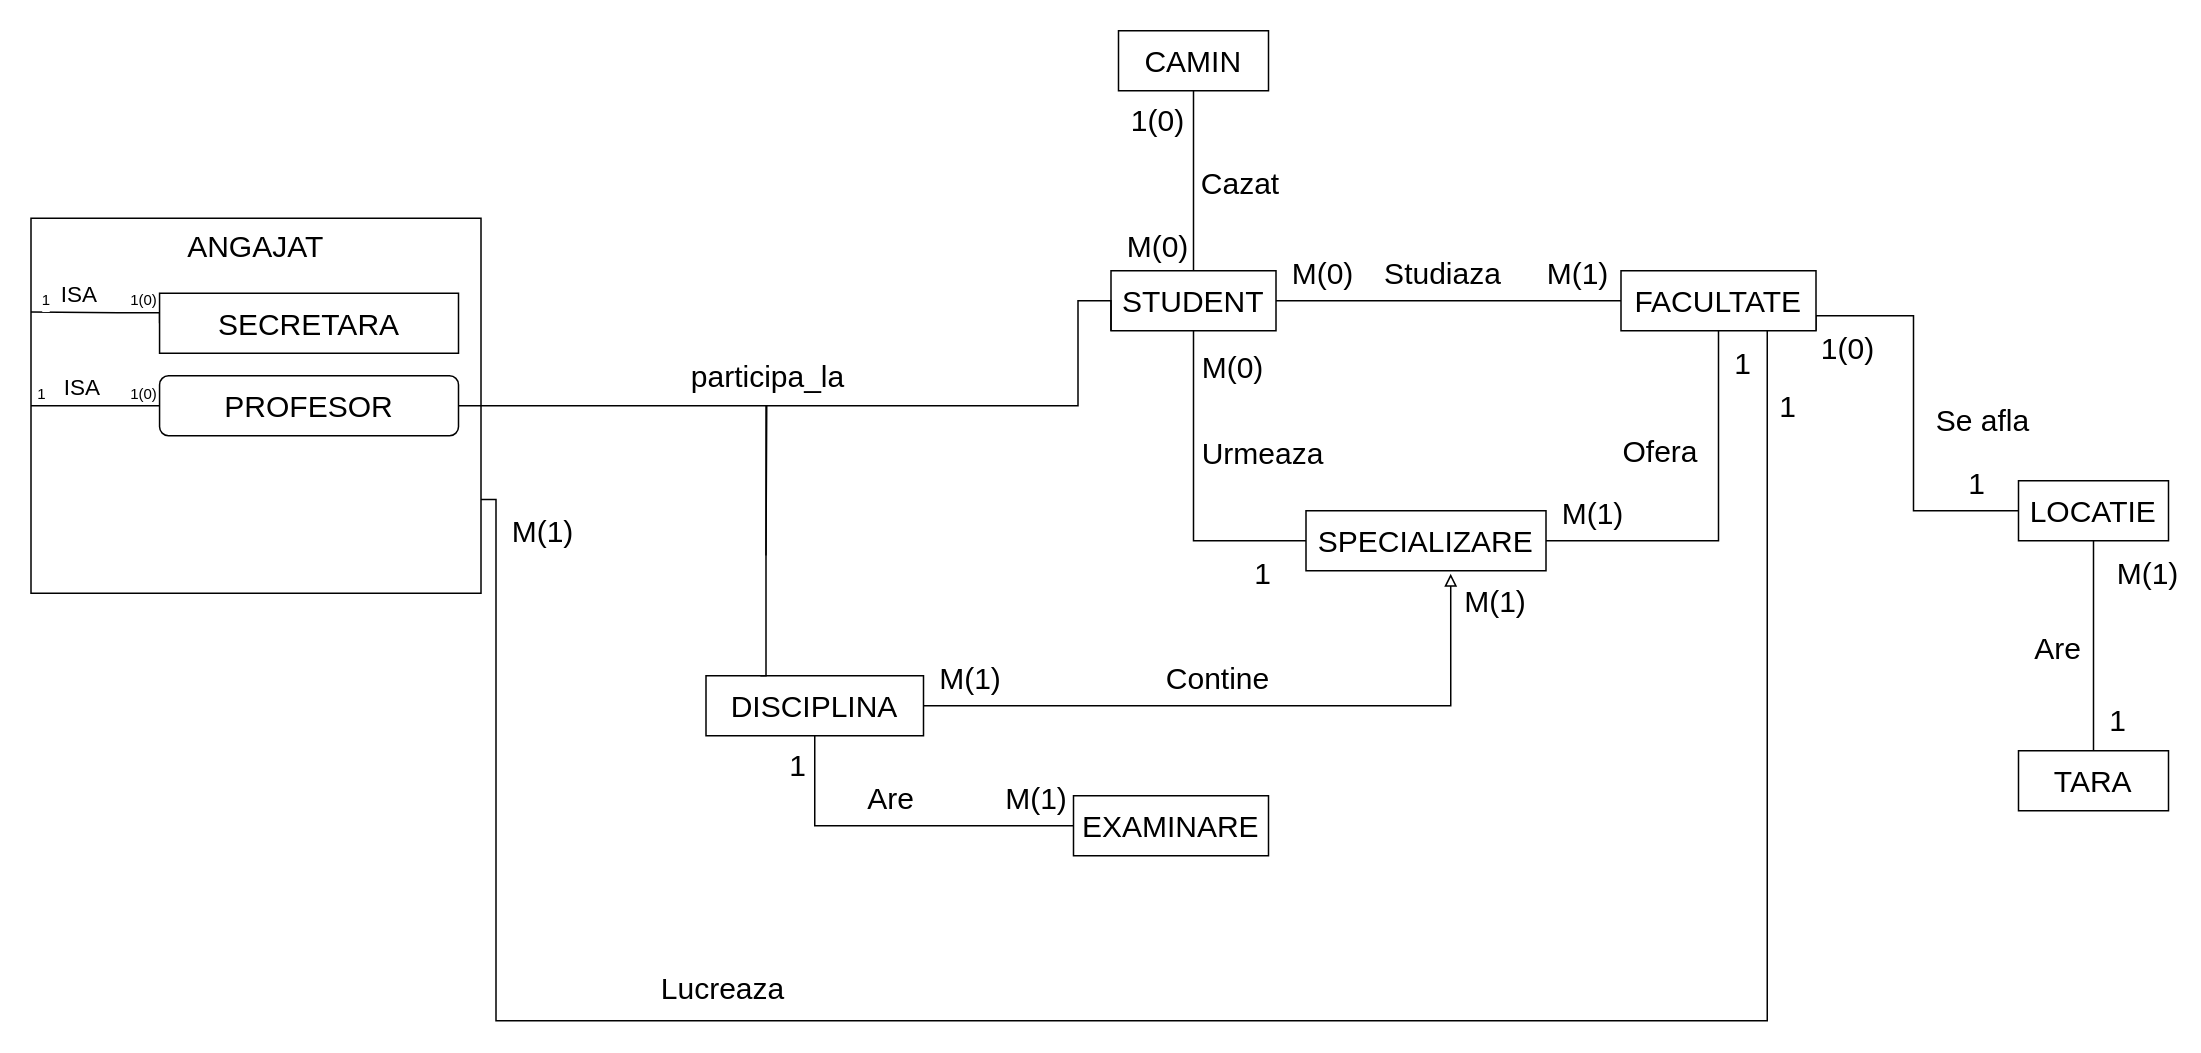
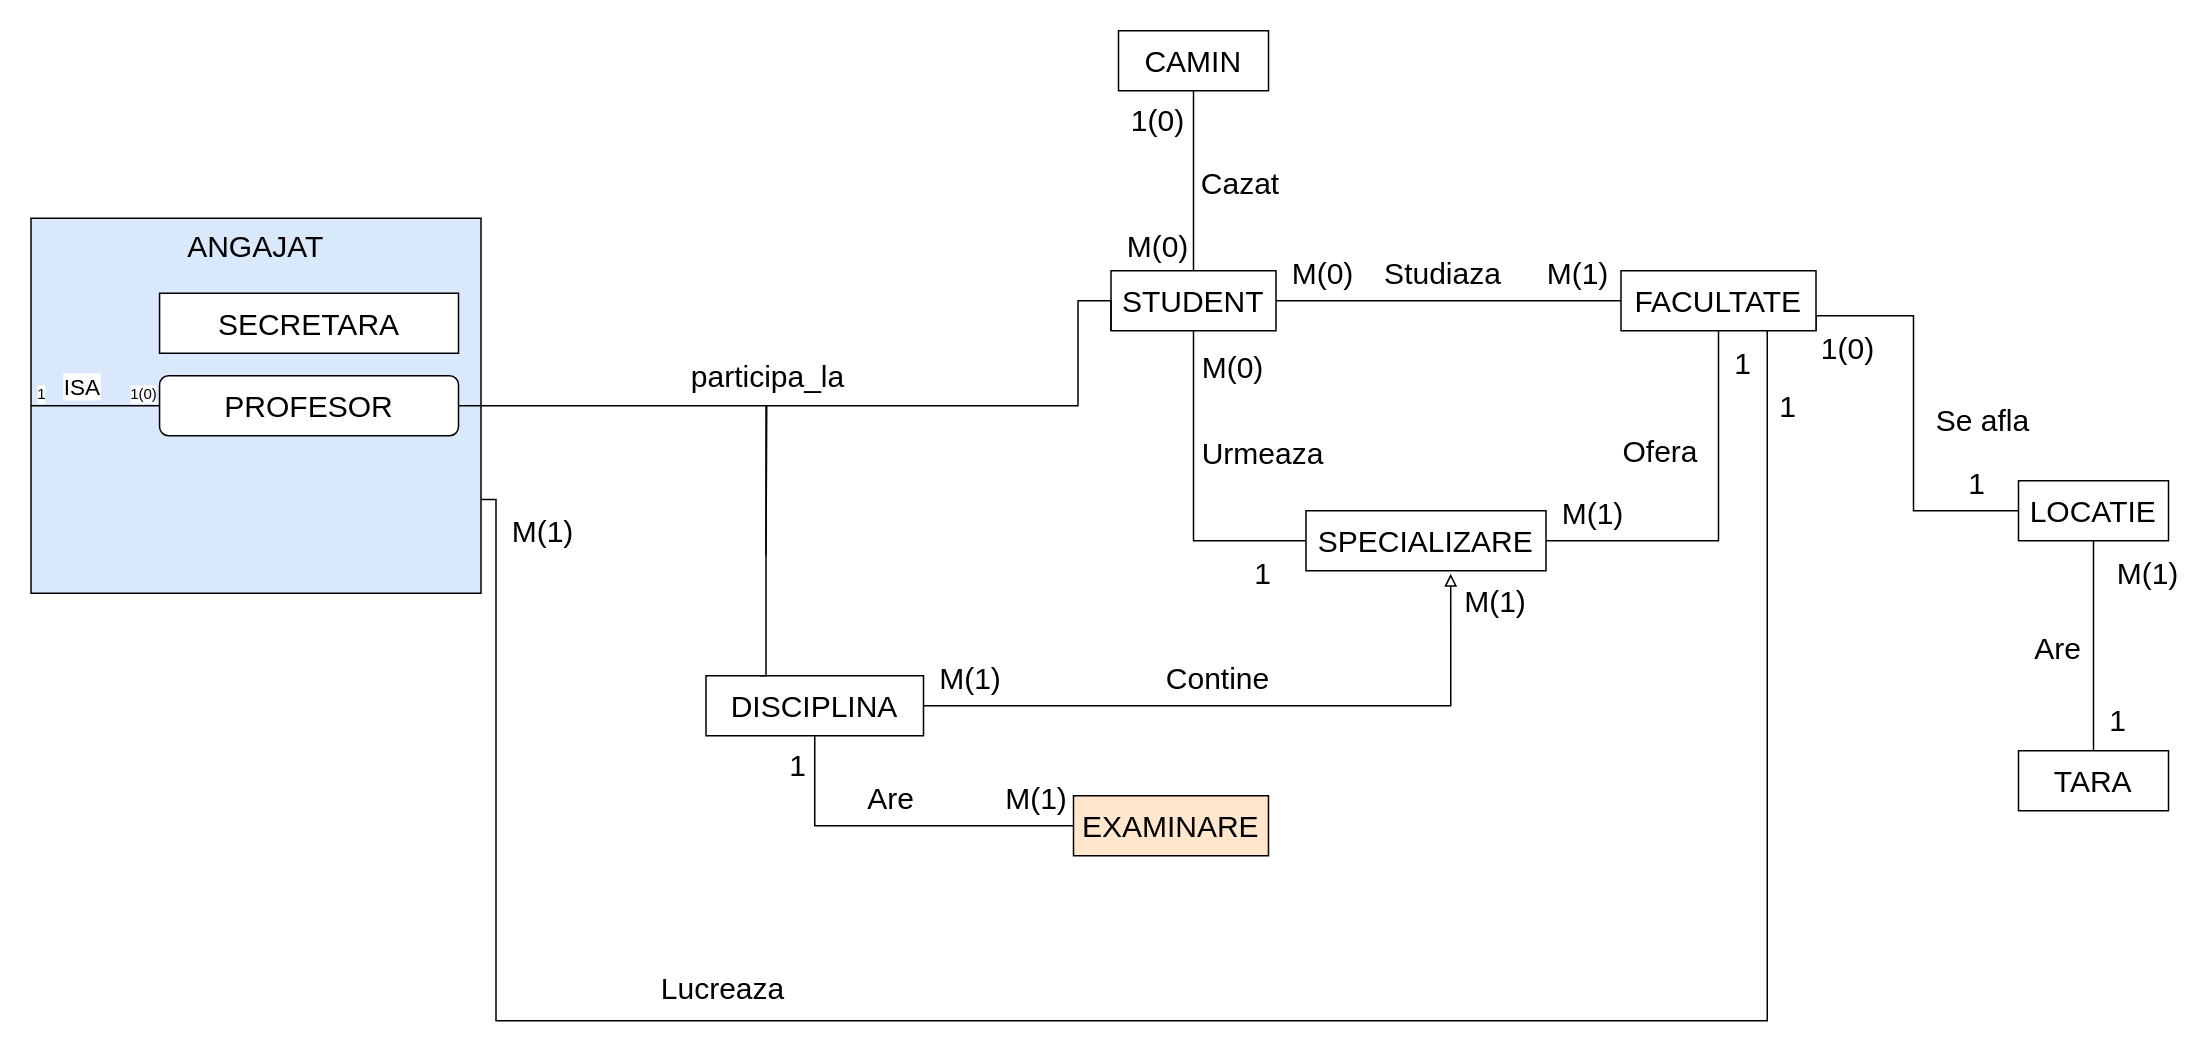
node "ANGAJAT": fillcolor #ffffff -> #dae8fc
edge "SECRETARA" -- "ANGAJAT": removed, labels "1(0)", "ISA", "1"
node "EXAMINARE": fillcolor #ffffff -> #ffe6cc
